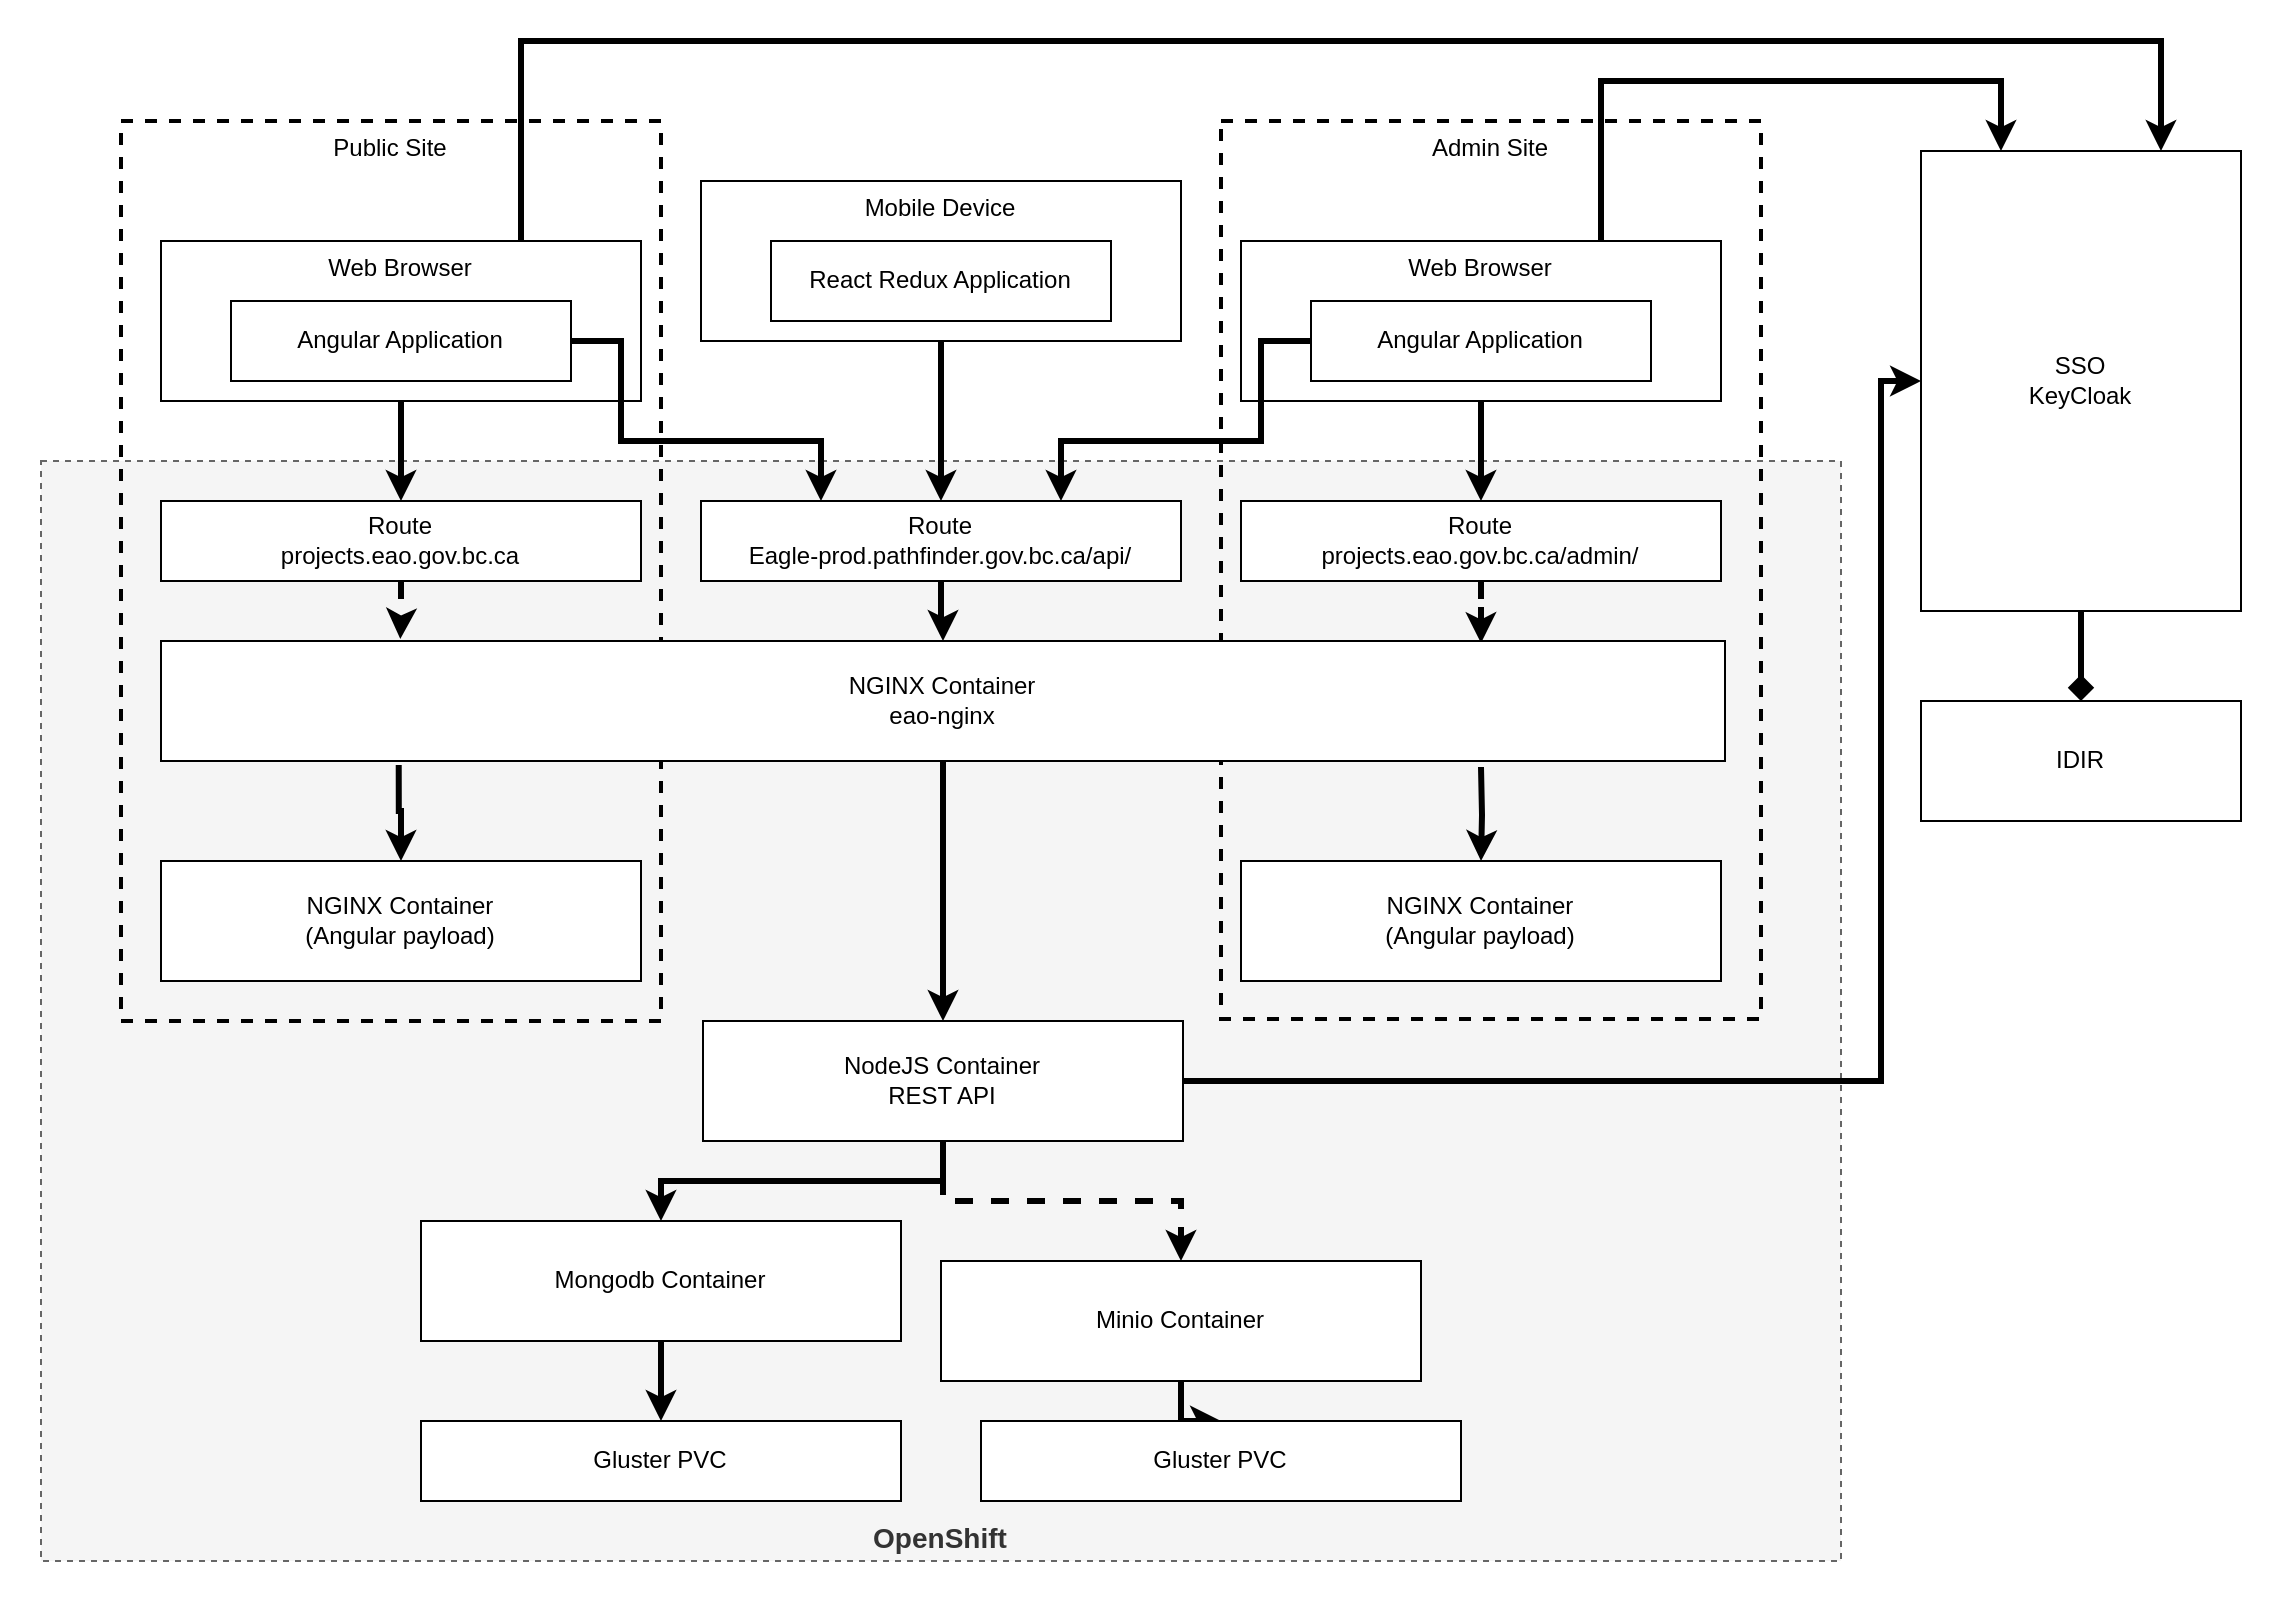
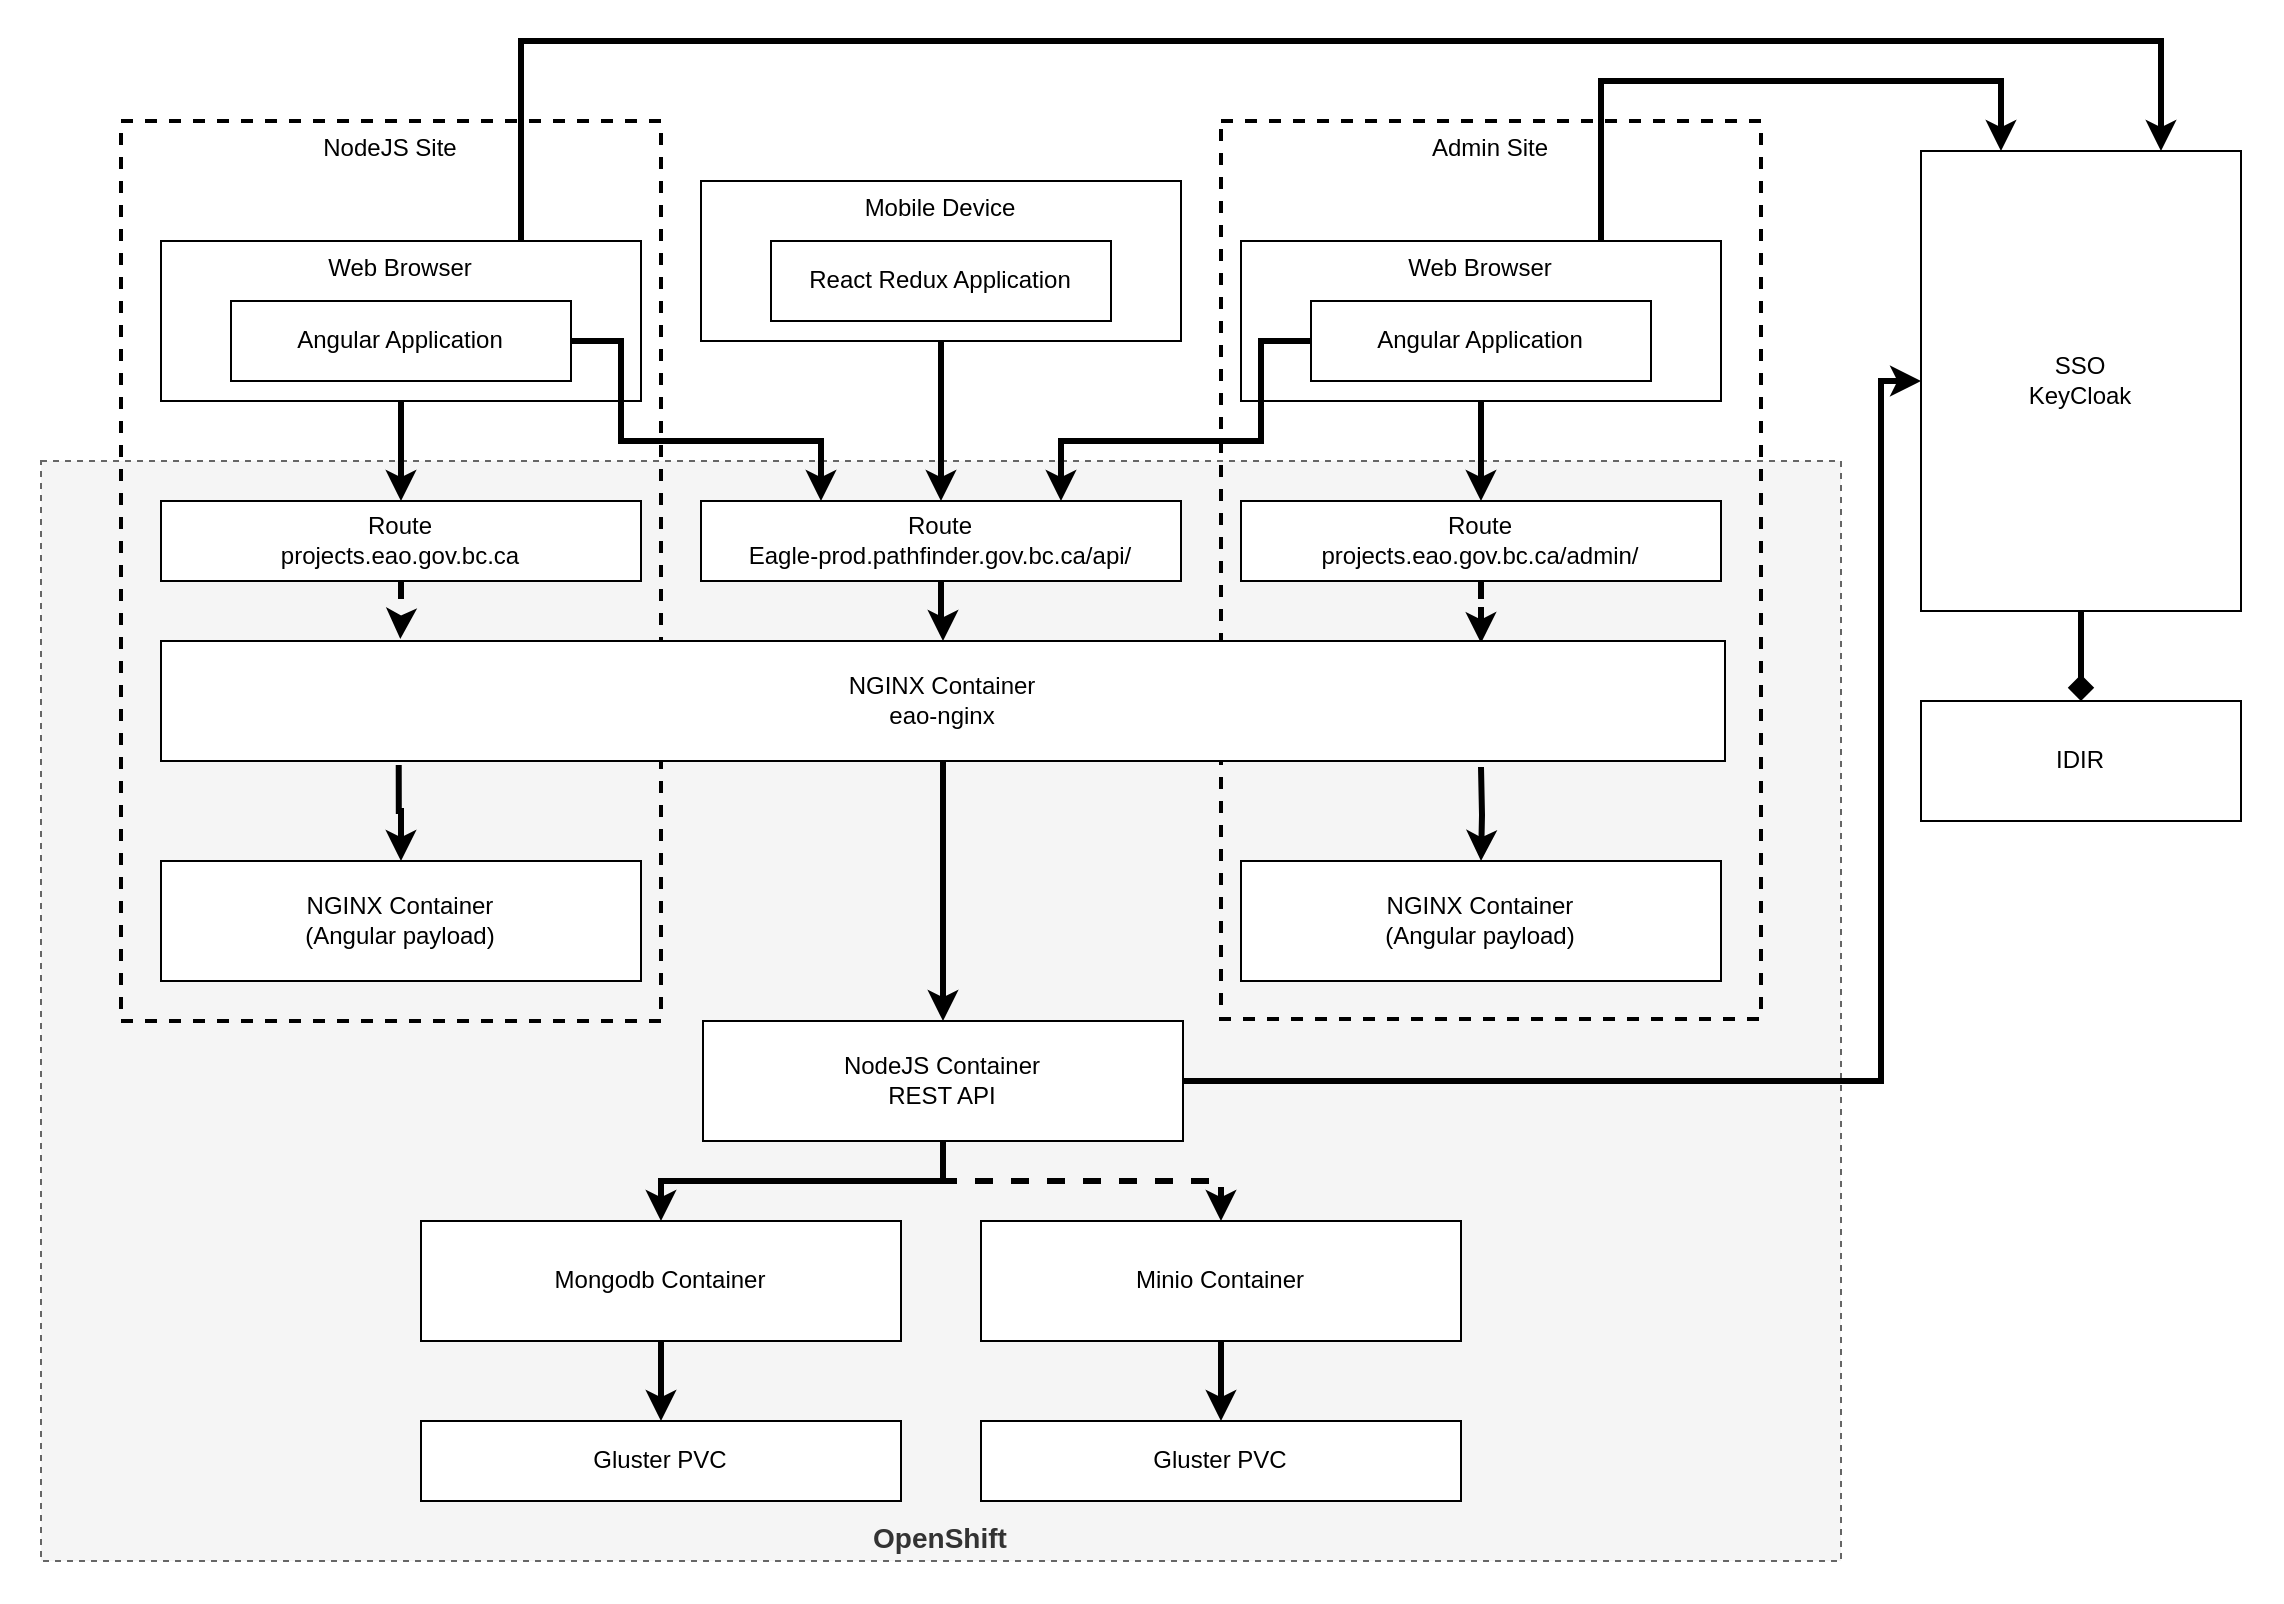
node "Public Site": label "Public Site" -> "NodeJS Site"
node "Minio Container": moved (1181, 1321) -> (1221, 1281)
